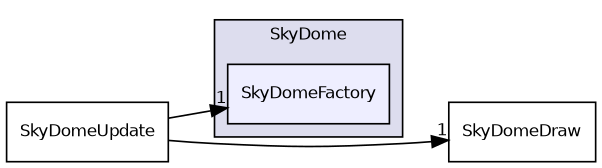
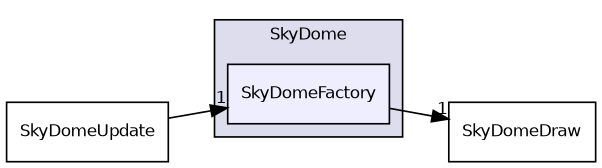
edge "SkyDomeUpdate" -> "SkyDomeDraw": now "SkyDomeFactory" -> "SkyDomeDraw"
